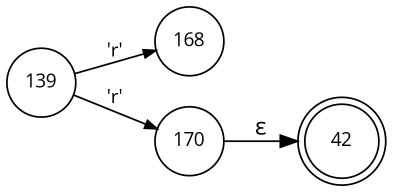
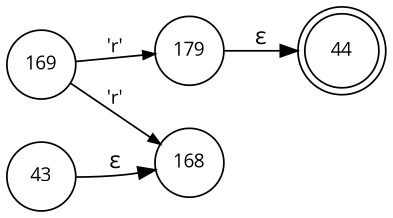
node "139": label "139" -> "169"
node "170": label "170" -> "179"
node "42": label "42" -> "44"
node "43": added
